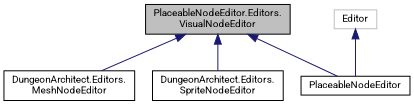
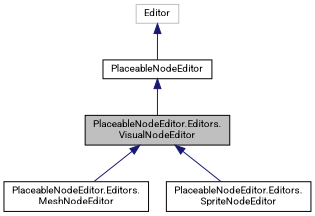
edge "PlaceableNodeEditor" -> "PlaceableNodeEditor.Editors. VisualNodeEditor": reversed
node "DungeonArchitect.Editors. MeshNodeEditor": label "DungeonArchitect.Editors. MeshNodeEditor" -> "PlaceableNodeEditor.Editors. MeshNodeEditor"
node "DungeonArchitect.Editors. SpriteNodeEditor": label "DungeonArchitect.Editors. SpriteNodeEditor" -> "PlaceableNodeEditor.Editors. SpriteNodeEditor"
